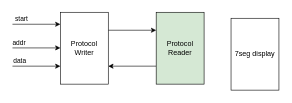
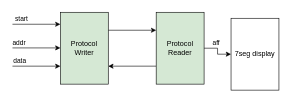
node "Protocol Writer": fillcolor #ffffff -> #d5e8d4
edge "Protocol Reader" -> "7seg display": added, label "aff"
